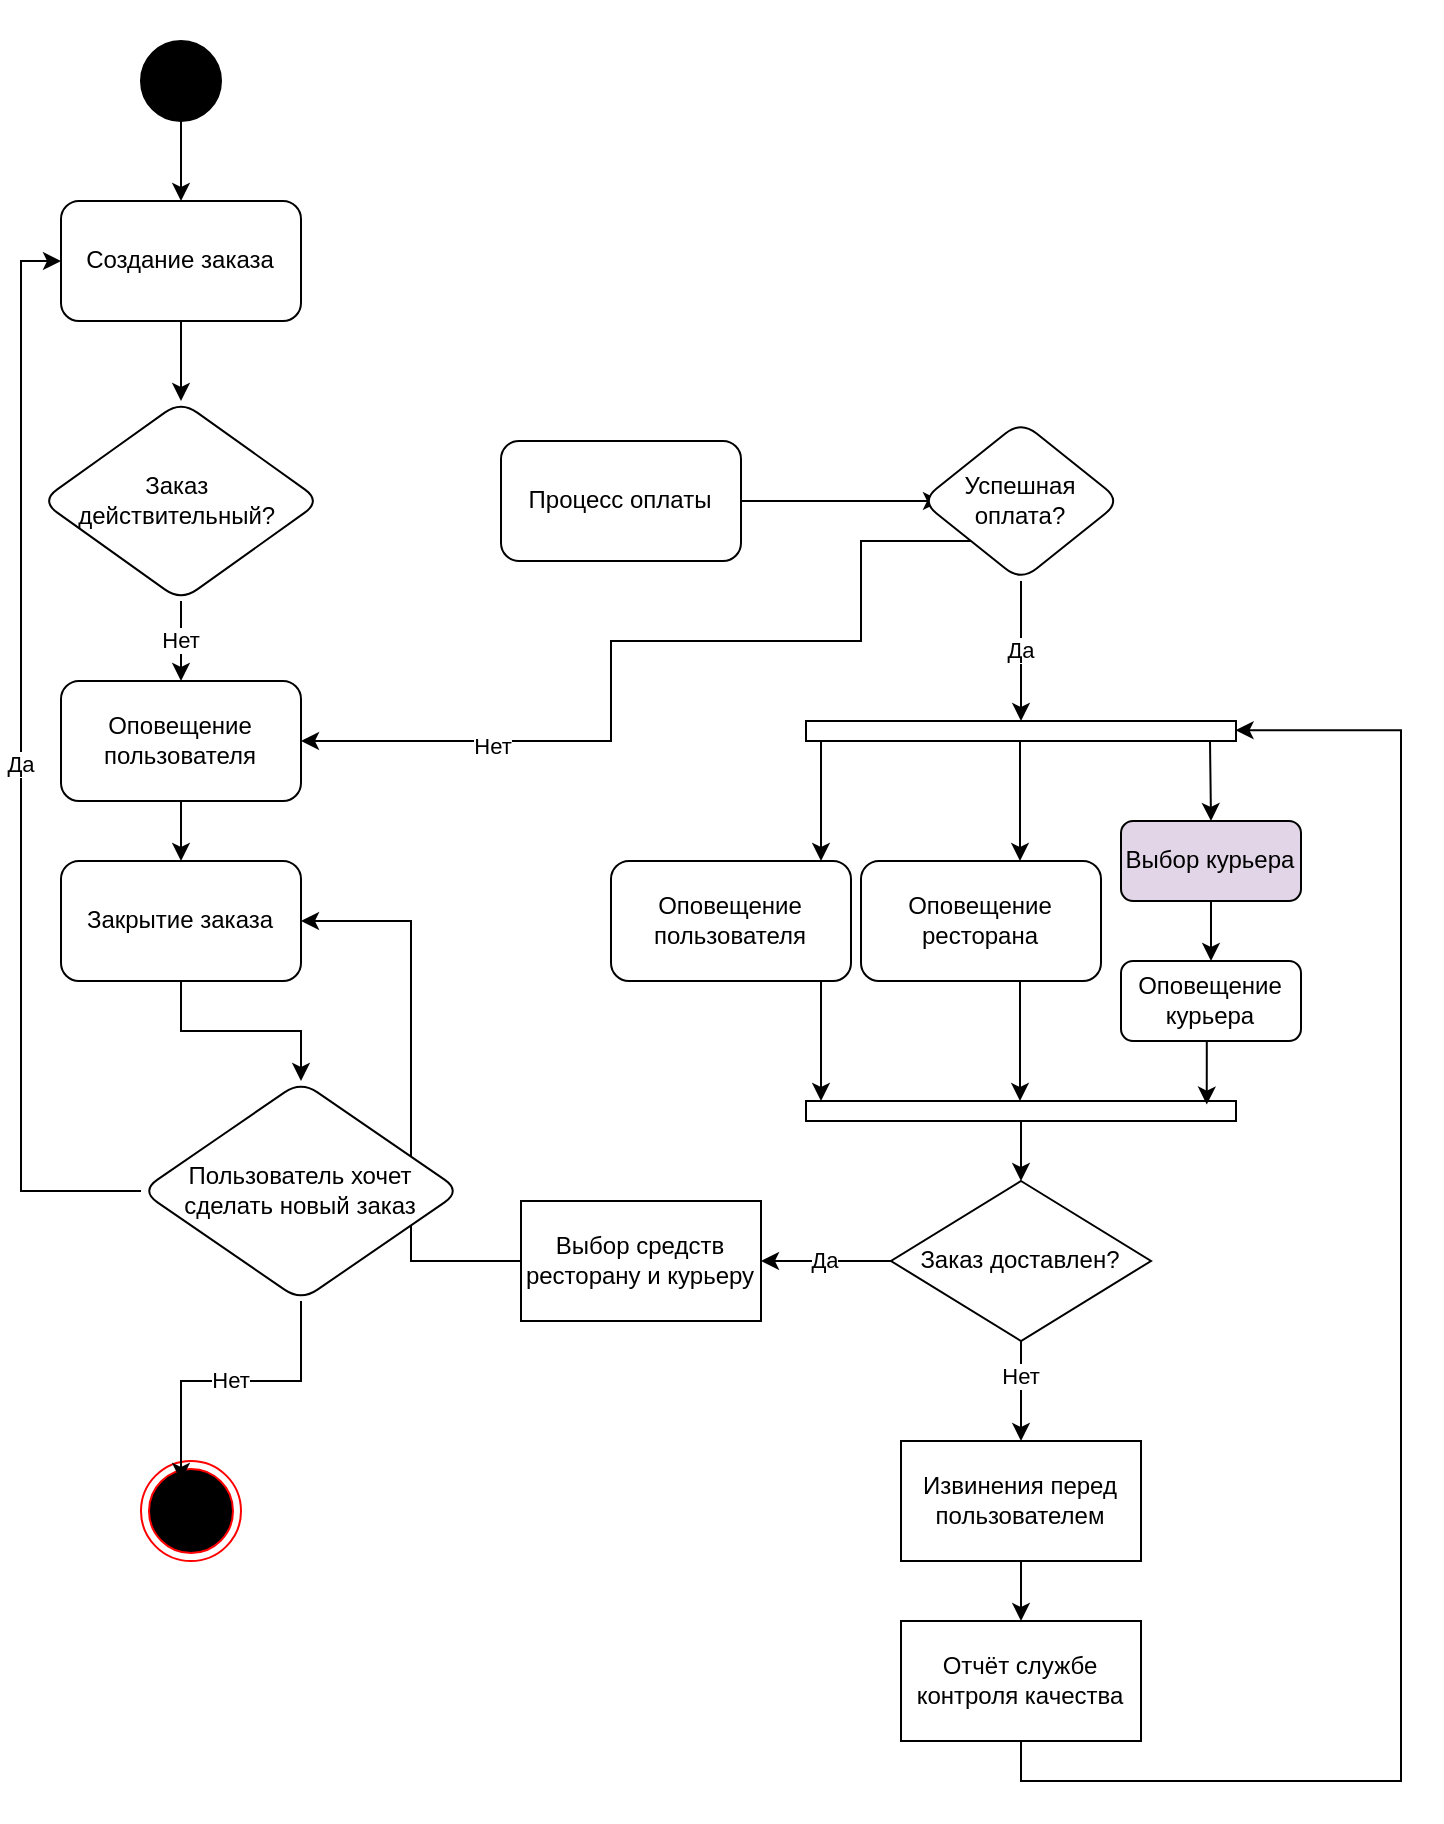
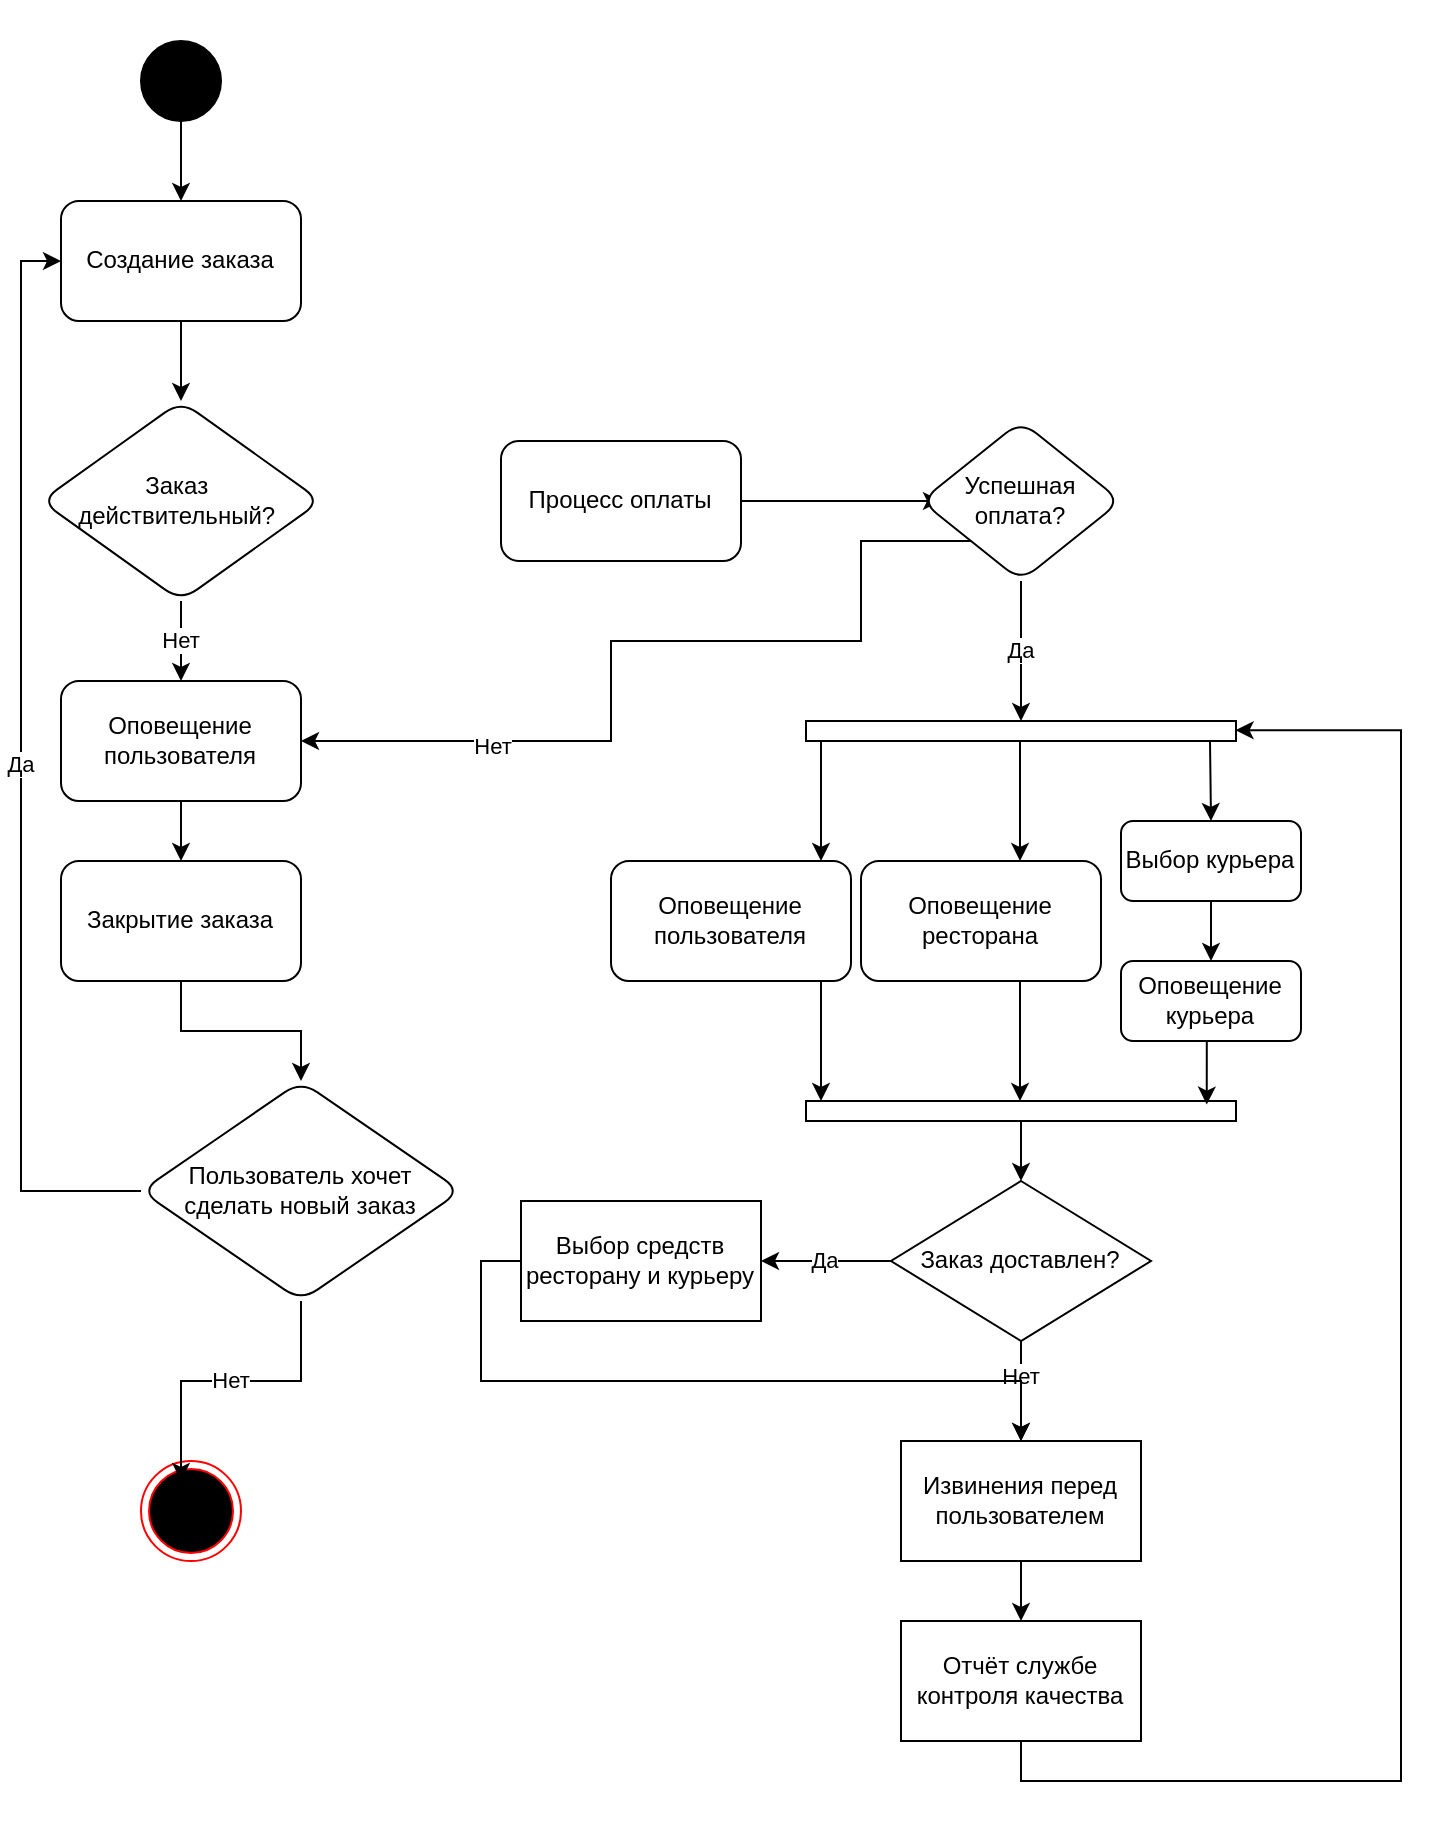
node "Выбор курьера": fillcolor #e1d5e7 -> #ffffff
edge "Выбор средств ресторану и курьеру" -> "Закрытие заказа": now "Выбор средств ресторану и курьеру" -> "Извинения перед пользователем"
